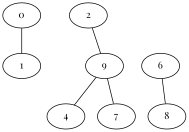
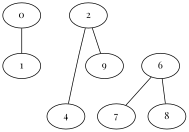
edge "9" -- "4": now "2" -- "4"
edge "9" -- "7": now "6" -- "7"
